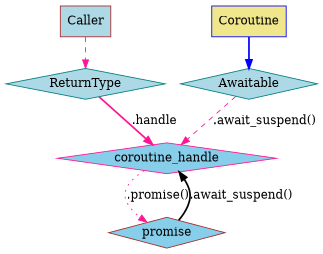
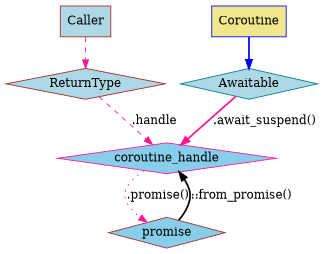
node "ReturnType": color teal -> brown
edge "ReturnType" -> "coroutine_handle": style bold -> dashed
edge "Awaitable" -> "coroutine_handle": style dashed -> bold
edge "promise" -> "coroutine_handle": label ".await_suspend()" -> "::from_promise()"
